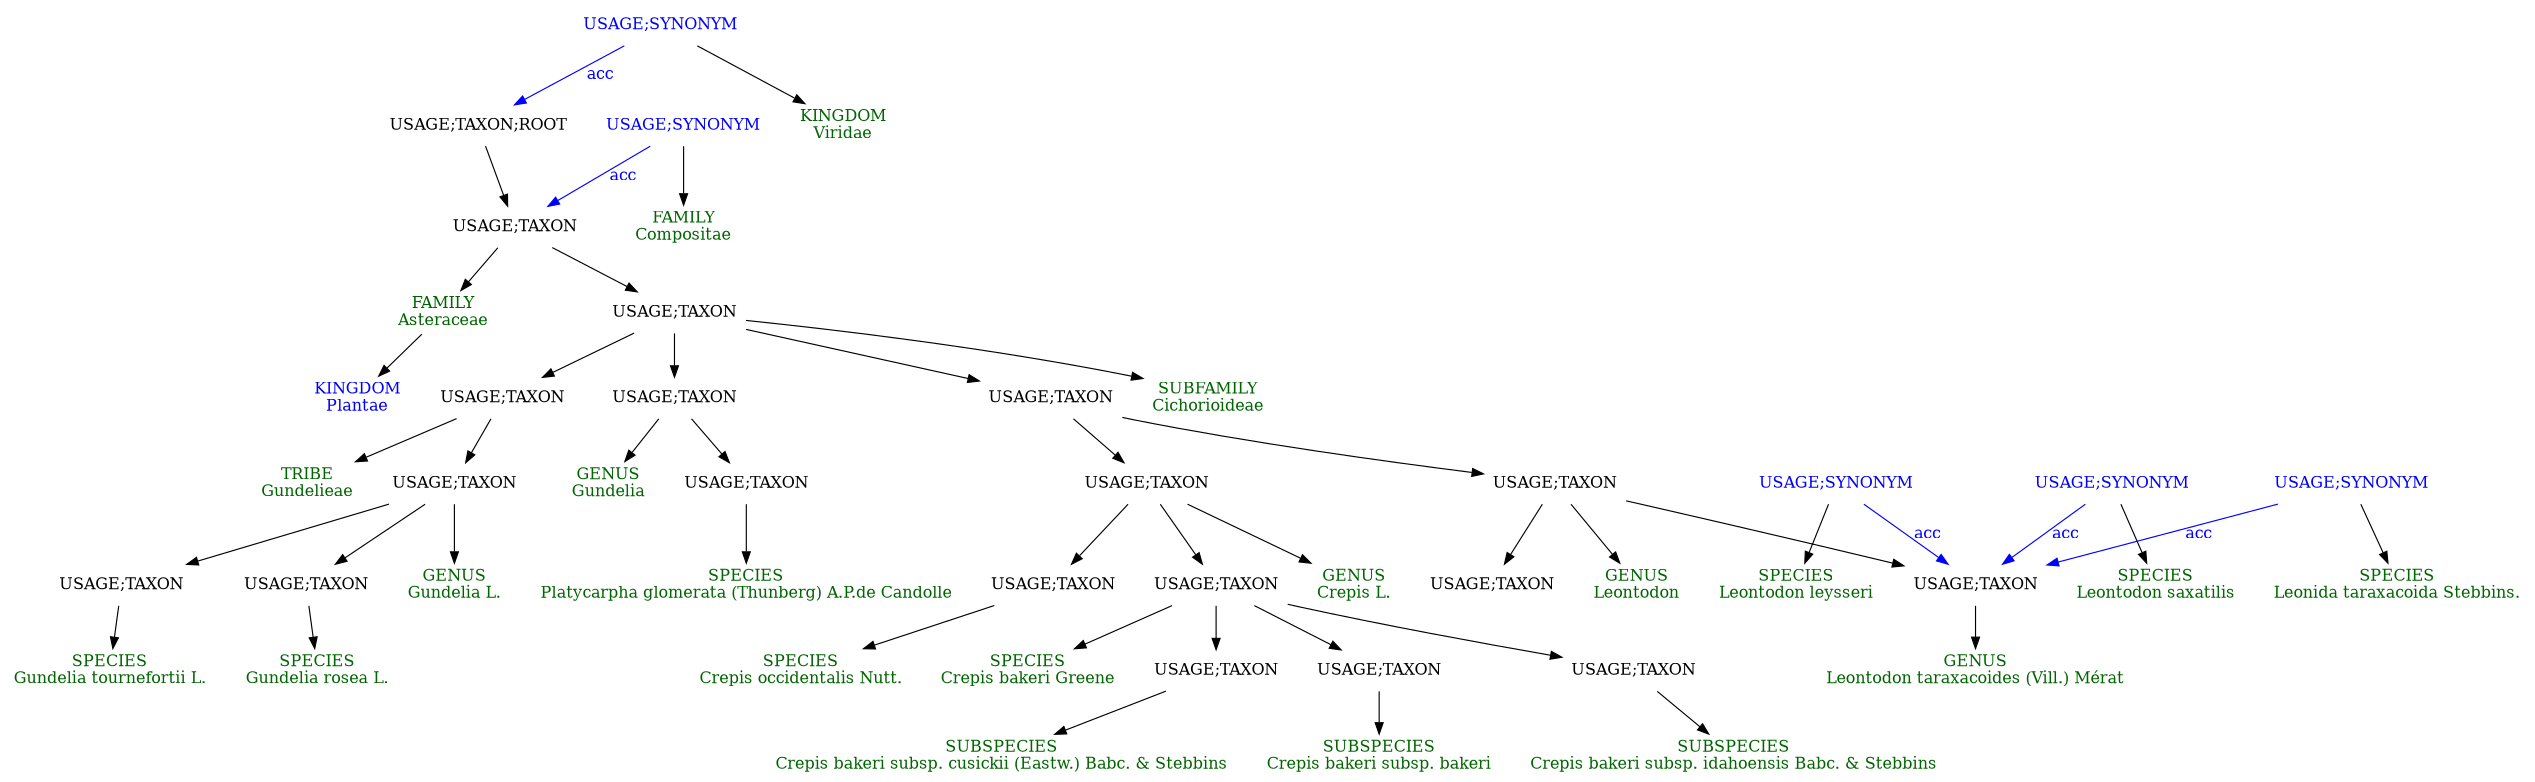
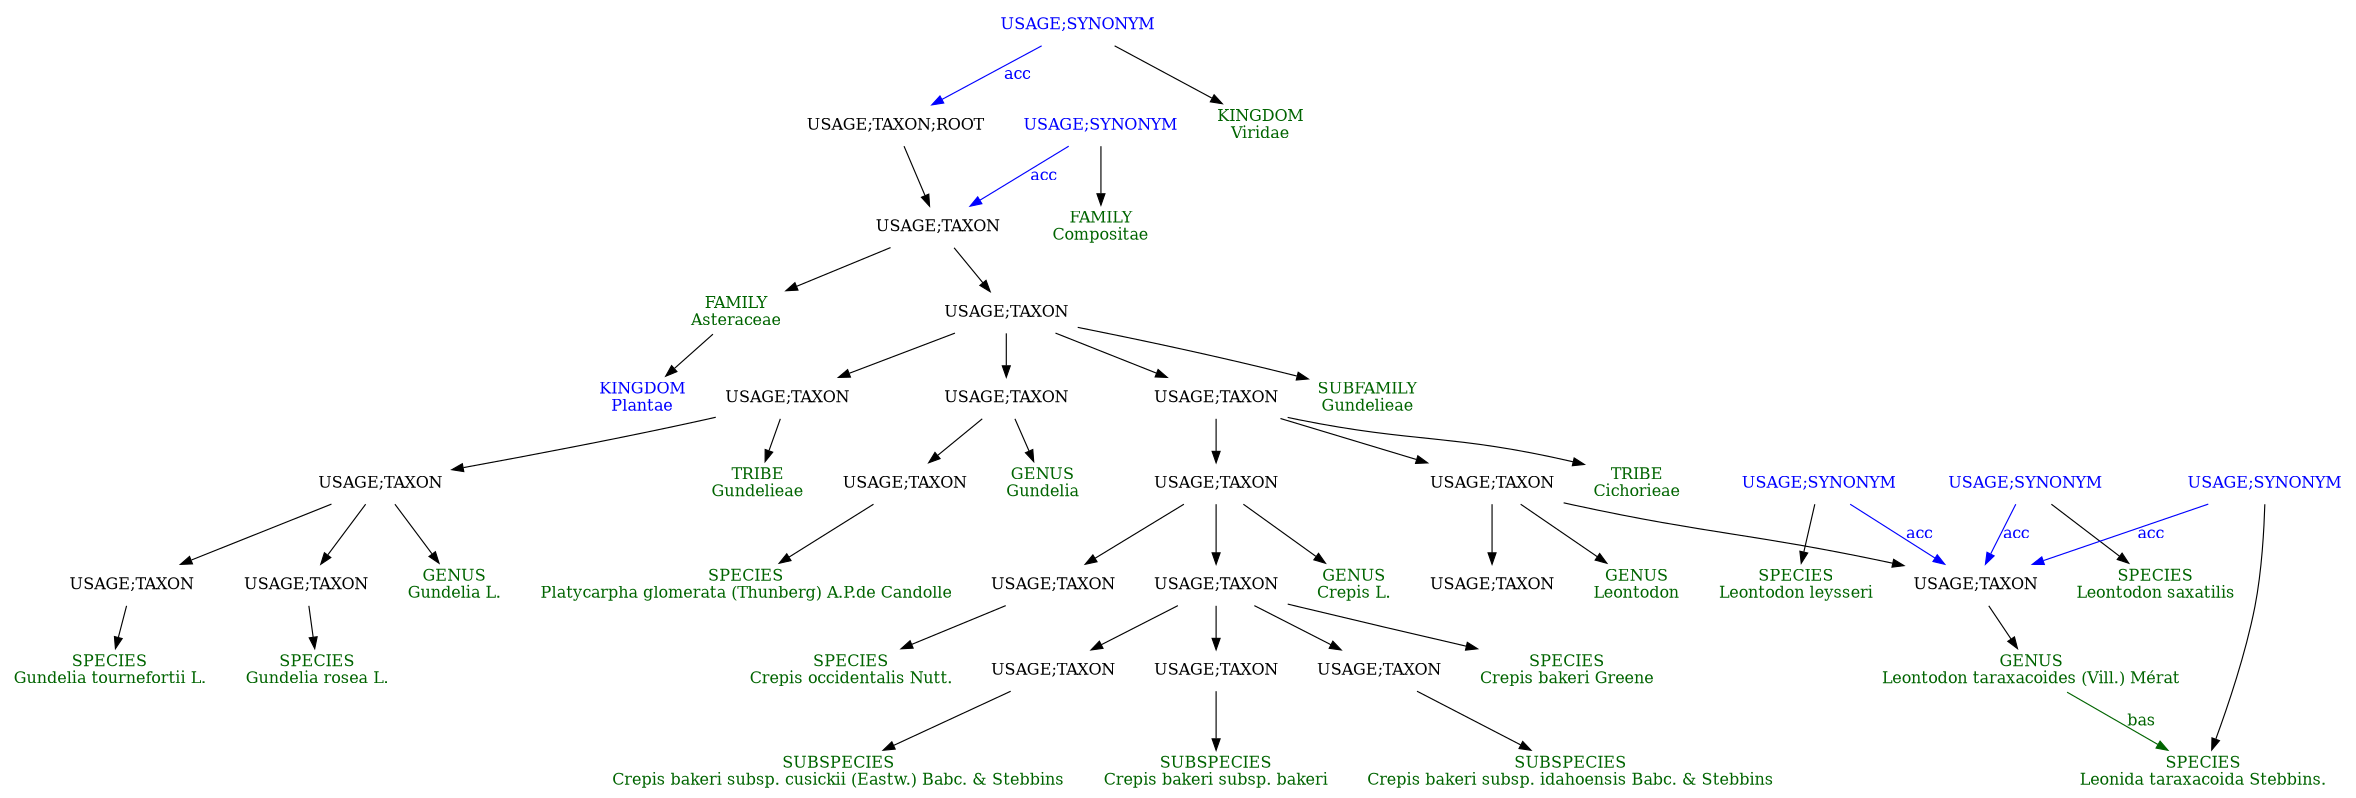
node "SUBFAMILY Cichorioideae": label "SUBFAMILY Cichorioideae" -> "SUBFAMILY Gundelieae"
node "TRIBE Cichorieae": added
edge "GENUS Leontodon taraxacoides (Vill.) Mérat" -> "SPECIES Leonida taraxacoida Stebbins.": added, label "bas"
